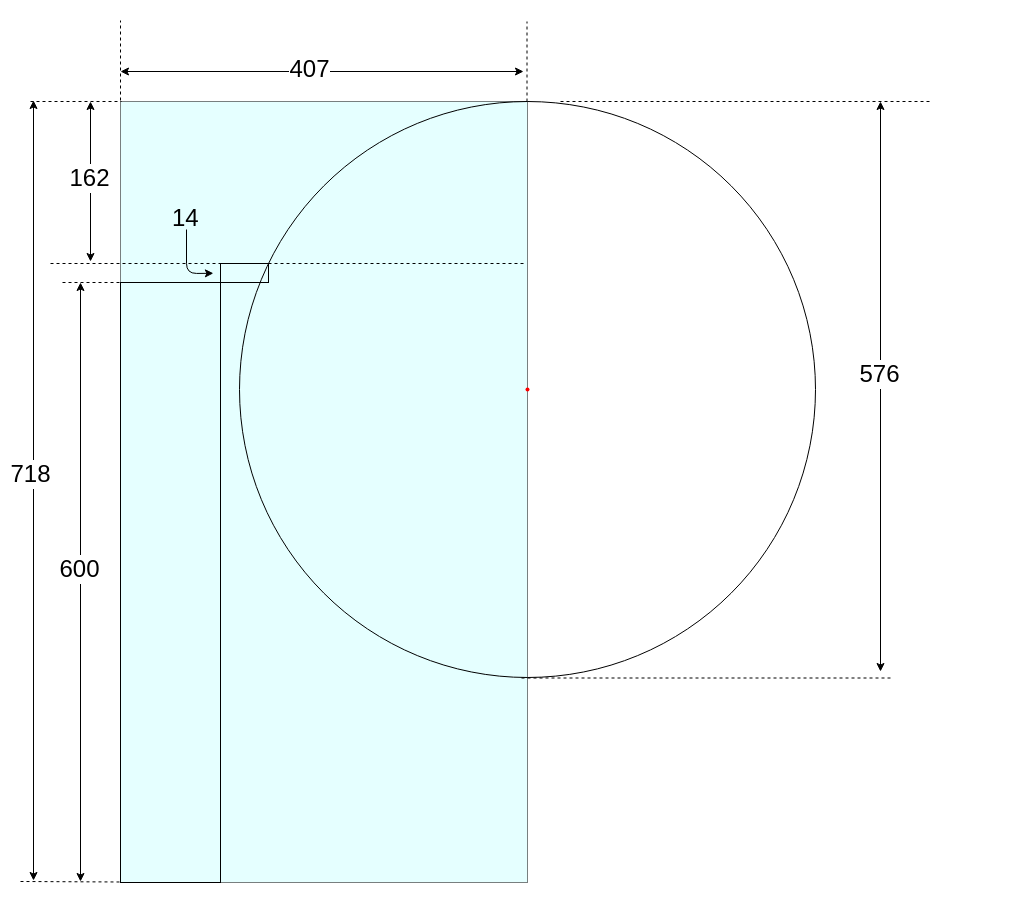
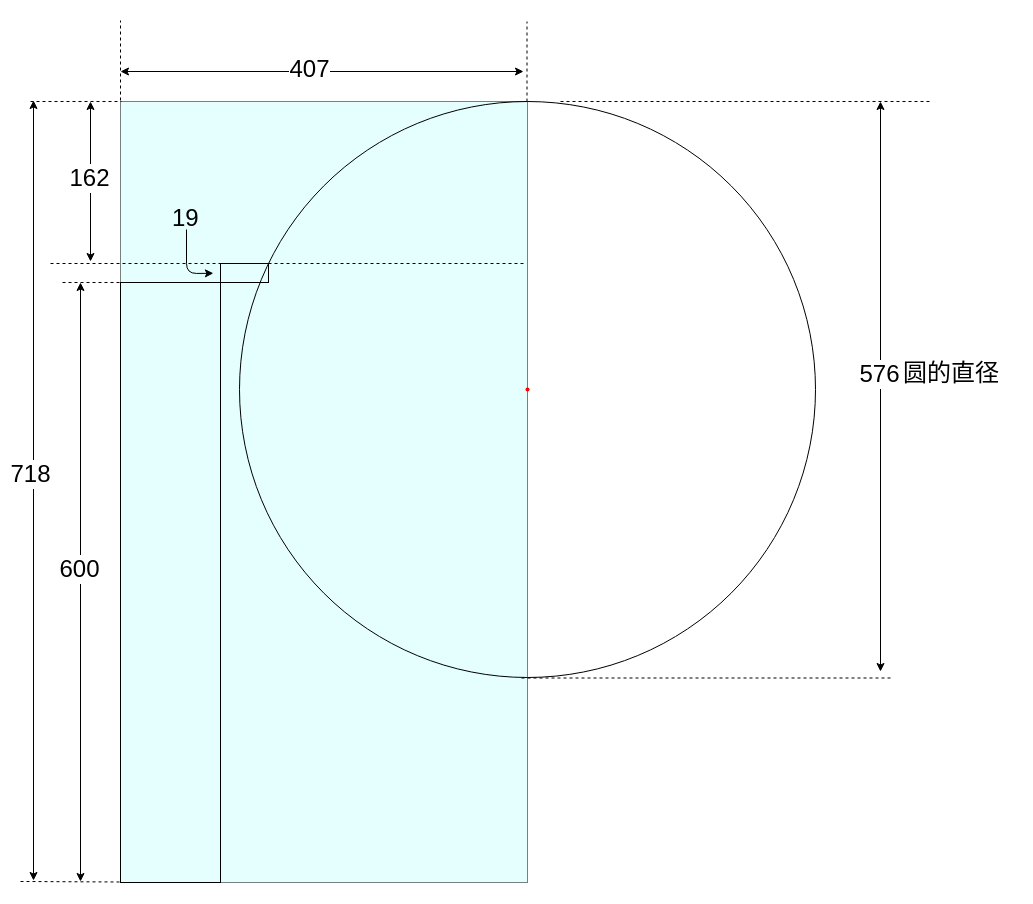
node "14": label "14" -> "19"
node "圆的直径": added
